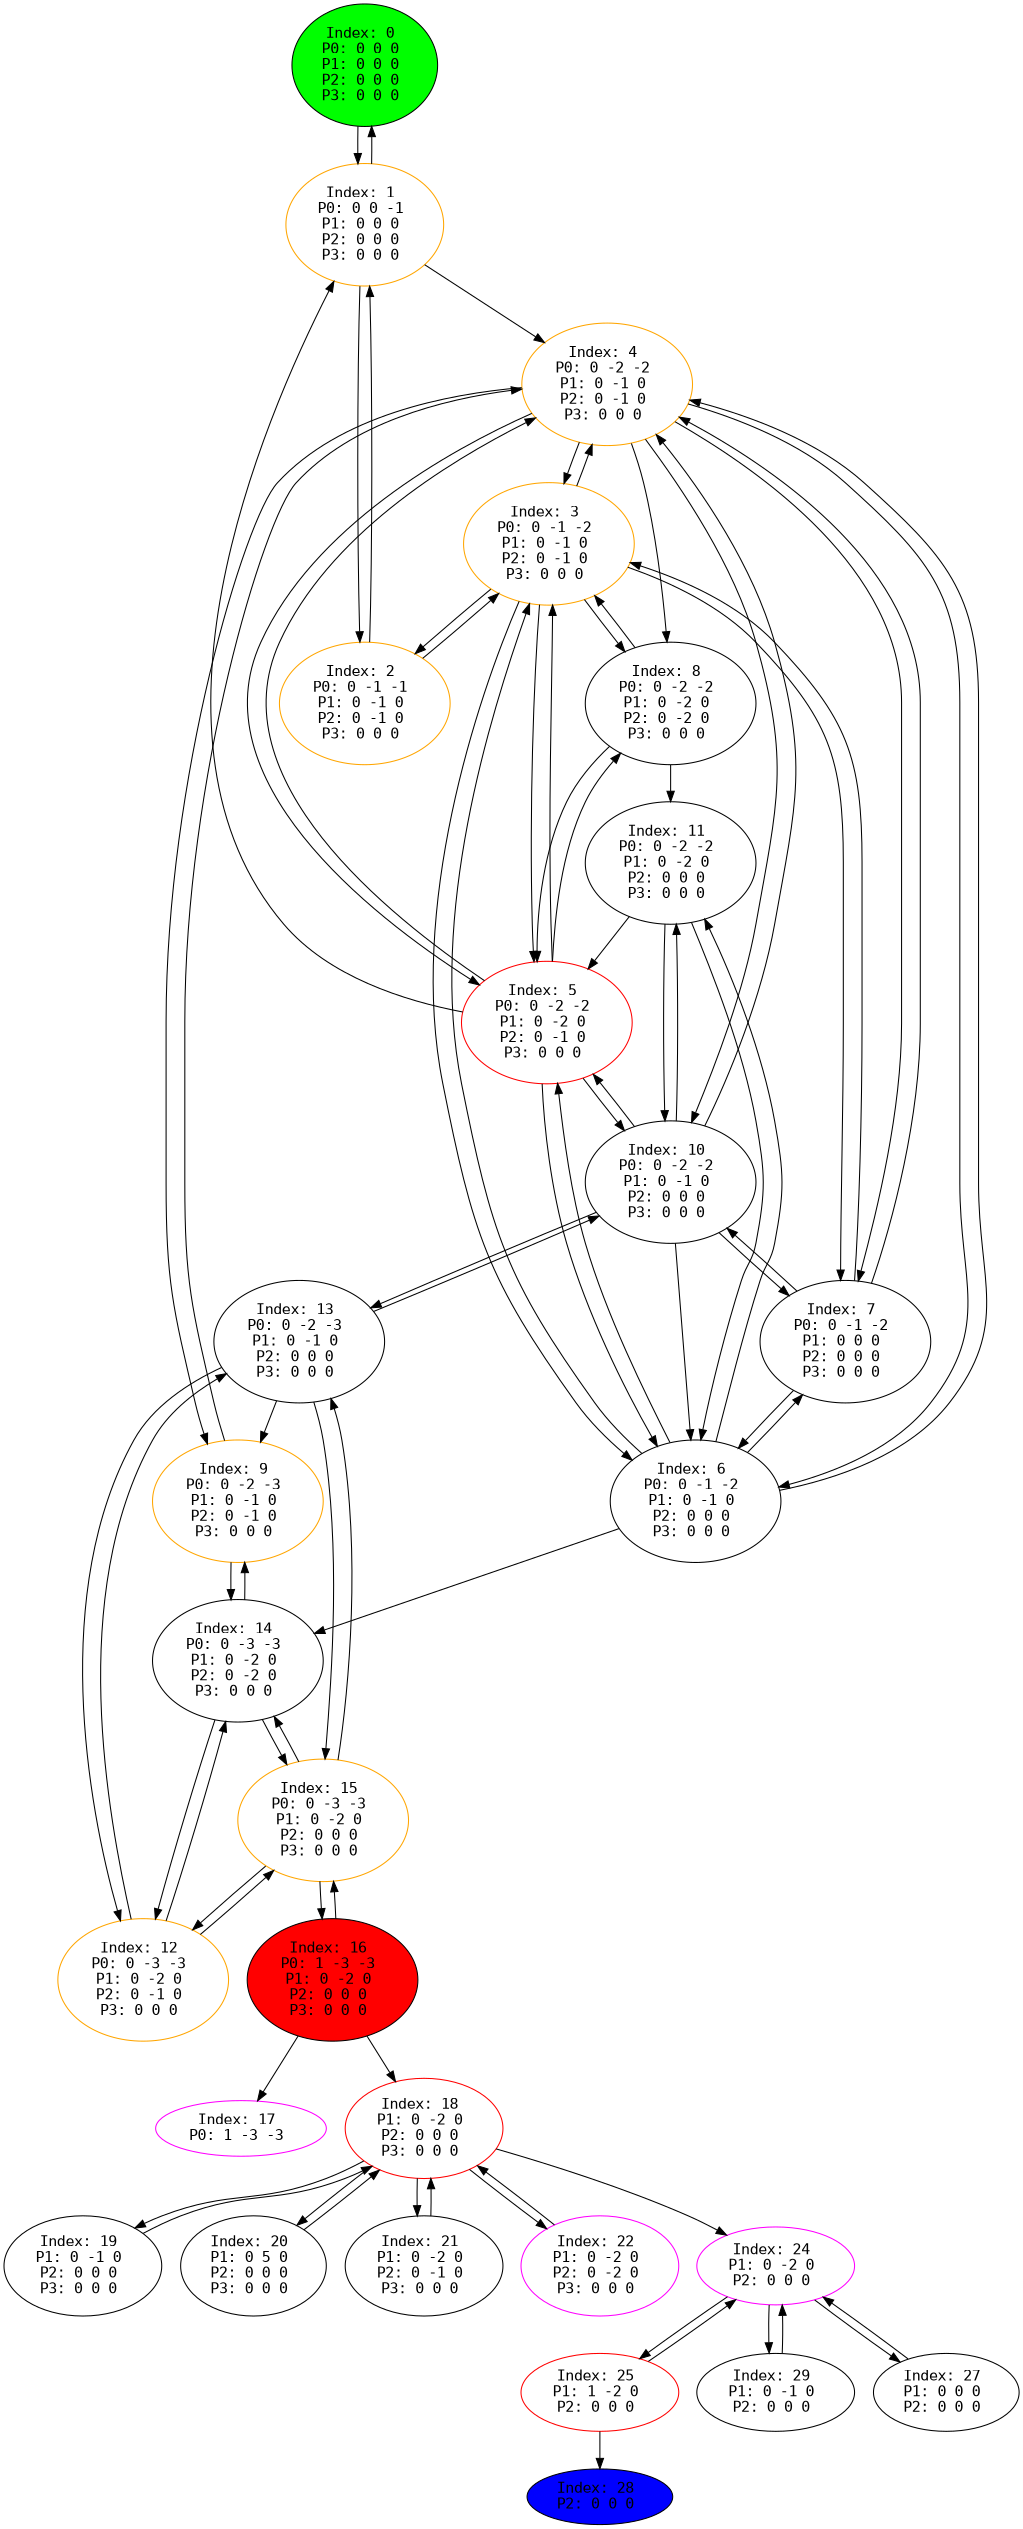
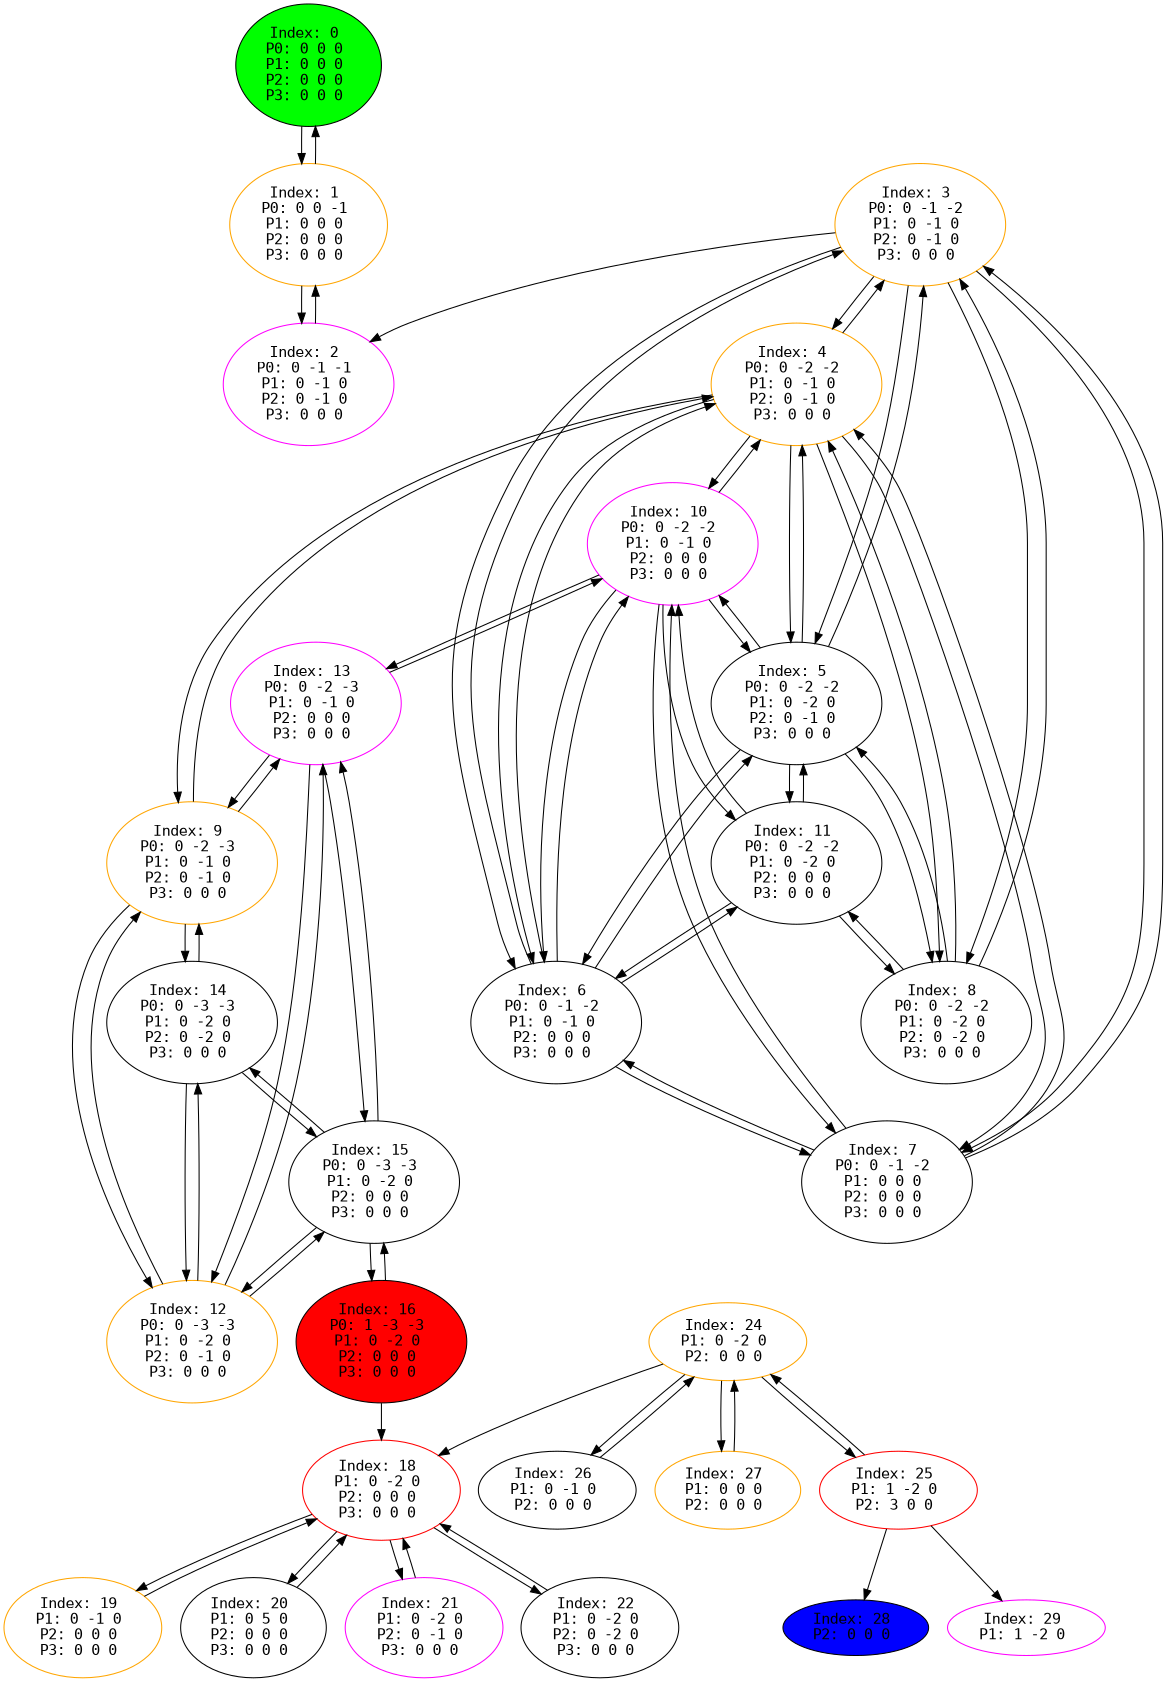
edge "Index: 1 P0: 0 0 -1 P1: 0 0 0 P2: 0 0 0 P3: 0 0 0" -> "Index: 4 P0: 0 -2 -2 P1: 0 -1 0 P2: 0 -1 0 P3: 0 0 0": now "Index: 8 P0: 0 -2 -2 P1: 0 -2 0 P2: 0 -2 0 P3: 0 0 0" -> "Index: 4 P0: 0 -2 -2 P1: 0 -1 0 P2: 0 -1 0 P3: 0 0 0"
edge "Index: 2 P0: 0 -1 -1 P1: 0 -1 0 P2: 0 -1 0 P3: 0 0 0" -> "Index: 3 P0: 0 -1 -2 P1: 0 -1 0 P2: 0 -1 0 P3: 0 0 0": removed
node "Index: 2 P0: 0 -1 -1 P1: 0 -1 0 P2: 0 -1 0 P3: 0 0 0": color orange -> fuchsia
edge "Index: 5 P0: 0 -2 -2 P1: 0 -2 0 P2: 0 -1 0 P3: 0 0 0" -> "Index: 1 P0: 0 0 -1 P1: 0 0 0 P2: 0 0 0 P3: 0 0 0": now "Index: 5 P0: 0 -2 -2 P1: 0 -2 0 P2: 0 -1 0 P3: 0 0 0" -> "Index: 11 P0: 0 -2 -2 P1: 0 -2 0 P2: 0 0 0 P3: 0 0 0"
edge "Index: 9 P0: 0 -2 -3 P1: 0 -1 0 P2: 0 -1 0 P3: 0 0 0" -> "Index: 13 P0: 0 -2 -3 P1: 0 -1 0 P2: 0 0 0 P3: 0 0 0": added
edge "Index: 11 P0: 0 -2 -2 P1: 0 -2 0 P2: 0 0 0 P3: 0 0 0" -> "Index: 8 P0: 0 -2 -2 P1: 0 -2 0 P2: 0 -2 0 P3: 0 0 0": added
node "Index: 5 P0: 0 -2 -2 P1: 0 -2 0 P2: 0 -1 0 P3: 0 0 0": color red -> black
edge "Index: 9 P0: 0 -2 -3 P1: 0 -1 0 P2: 0 -1 0 P3: 0 0 0" -> "Index: 12 P0: 0 -3 -3 P1: 0 -2 0 P2: 0 -1 0 P3: 0 0 0": added
edge "Index: 12 P0: 0 -3 -3 P1: 0 -2 0 P2: 0 -1 0 P3: 0 0 0" -> "Index: 9 P0: 0 -2 -3 P1: 0 -1 0 P2: 0 -1 0 P3: 0 0 0": added
node "Index: 10 P0: 0 -2 -2 P1: 0 -1 0 P2: 0 0 0 P3: 0 0 0": color black -> fuchsia
node "Index: 13 P0: 0 -2 -3 P1: 0 -1 0 P2: 0 0 0 P3: 0 0 0": color black -> fuchsia
edge "Index: 6 P0: 0 -1 -2 P1: 0 -1 0 P2: 0 0 0 P3: 0 0 0" -> "Index: 14 P0: 0 -3 -3 P1: 0 -2 0 P2: 0 -2 0 P3: 0 0 0": now "Index: 6 P0: 0 -1 -2 P1: 0 -1 0 P2: 0 0 0 P3: 0 0 0" -> "Index: 10 P0: 0 -2 -2 P1: 0 -1 0 P2: 0 0 0 P3: 0 0 0"
node "Index: 29 P1: 1 -2 0": added
node "Index: 15 P0: 0 -3 -3 P1: 0 -2 0 P2: 0 0 0 P3: 0 0 0": color orange -> black
node "Index: 17 P0: 1 -3 -3": removed
edge "Index: 18 P1: 0 -2 0 P2: 0 0 0 P3: 0 0 0" -> "Index: 24 P1: 0 -2 0 P2: 0 0 0": reversed
node "Index: 19 P1: 0 -1 0 P2: 0 0 0 P3: 0 0 0": color black -> orange
node "Index: 21 P1: 0 -2 0 P2: 0 -1 0 P3: 0 0 0": color black -> fuchsia
node "Index: 22 P1: 0 -2 0 P2: 0 -2 0 P3: 0 0 0": color fuchsia -> black
node "Index: 24 P1: 0 -2 0 P2: 0 0 0": color fuchsia -> orange
node "Index: 25 P1: 1 -2 0 P2: 0 0 0": label "Index: 25 P1: 1 -2 0 P2: 0 0 0" -> "Index: 25 P1: 1 -2 0 P2: 3 0 0"
node "Index: 29 P1: 0 -1 0 P2: 0 0 0": label "Index: 29 P1: 0 -1 0 P2: 0 0 0" -> "Index: 26 P1: 0 -1 0 P2: 0 0 0"
node "Index: 27 P1: 0 0 0 P2: 0 0 0": color black -> orange
